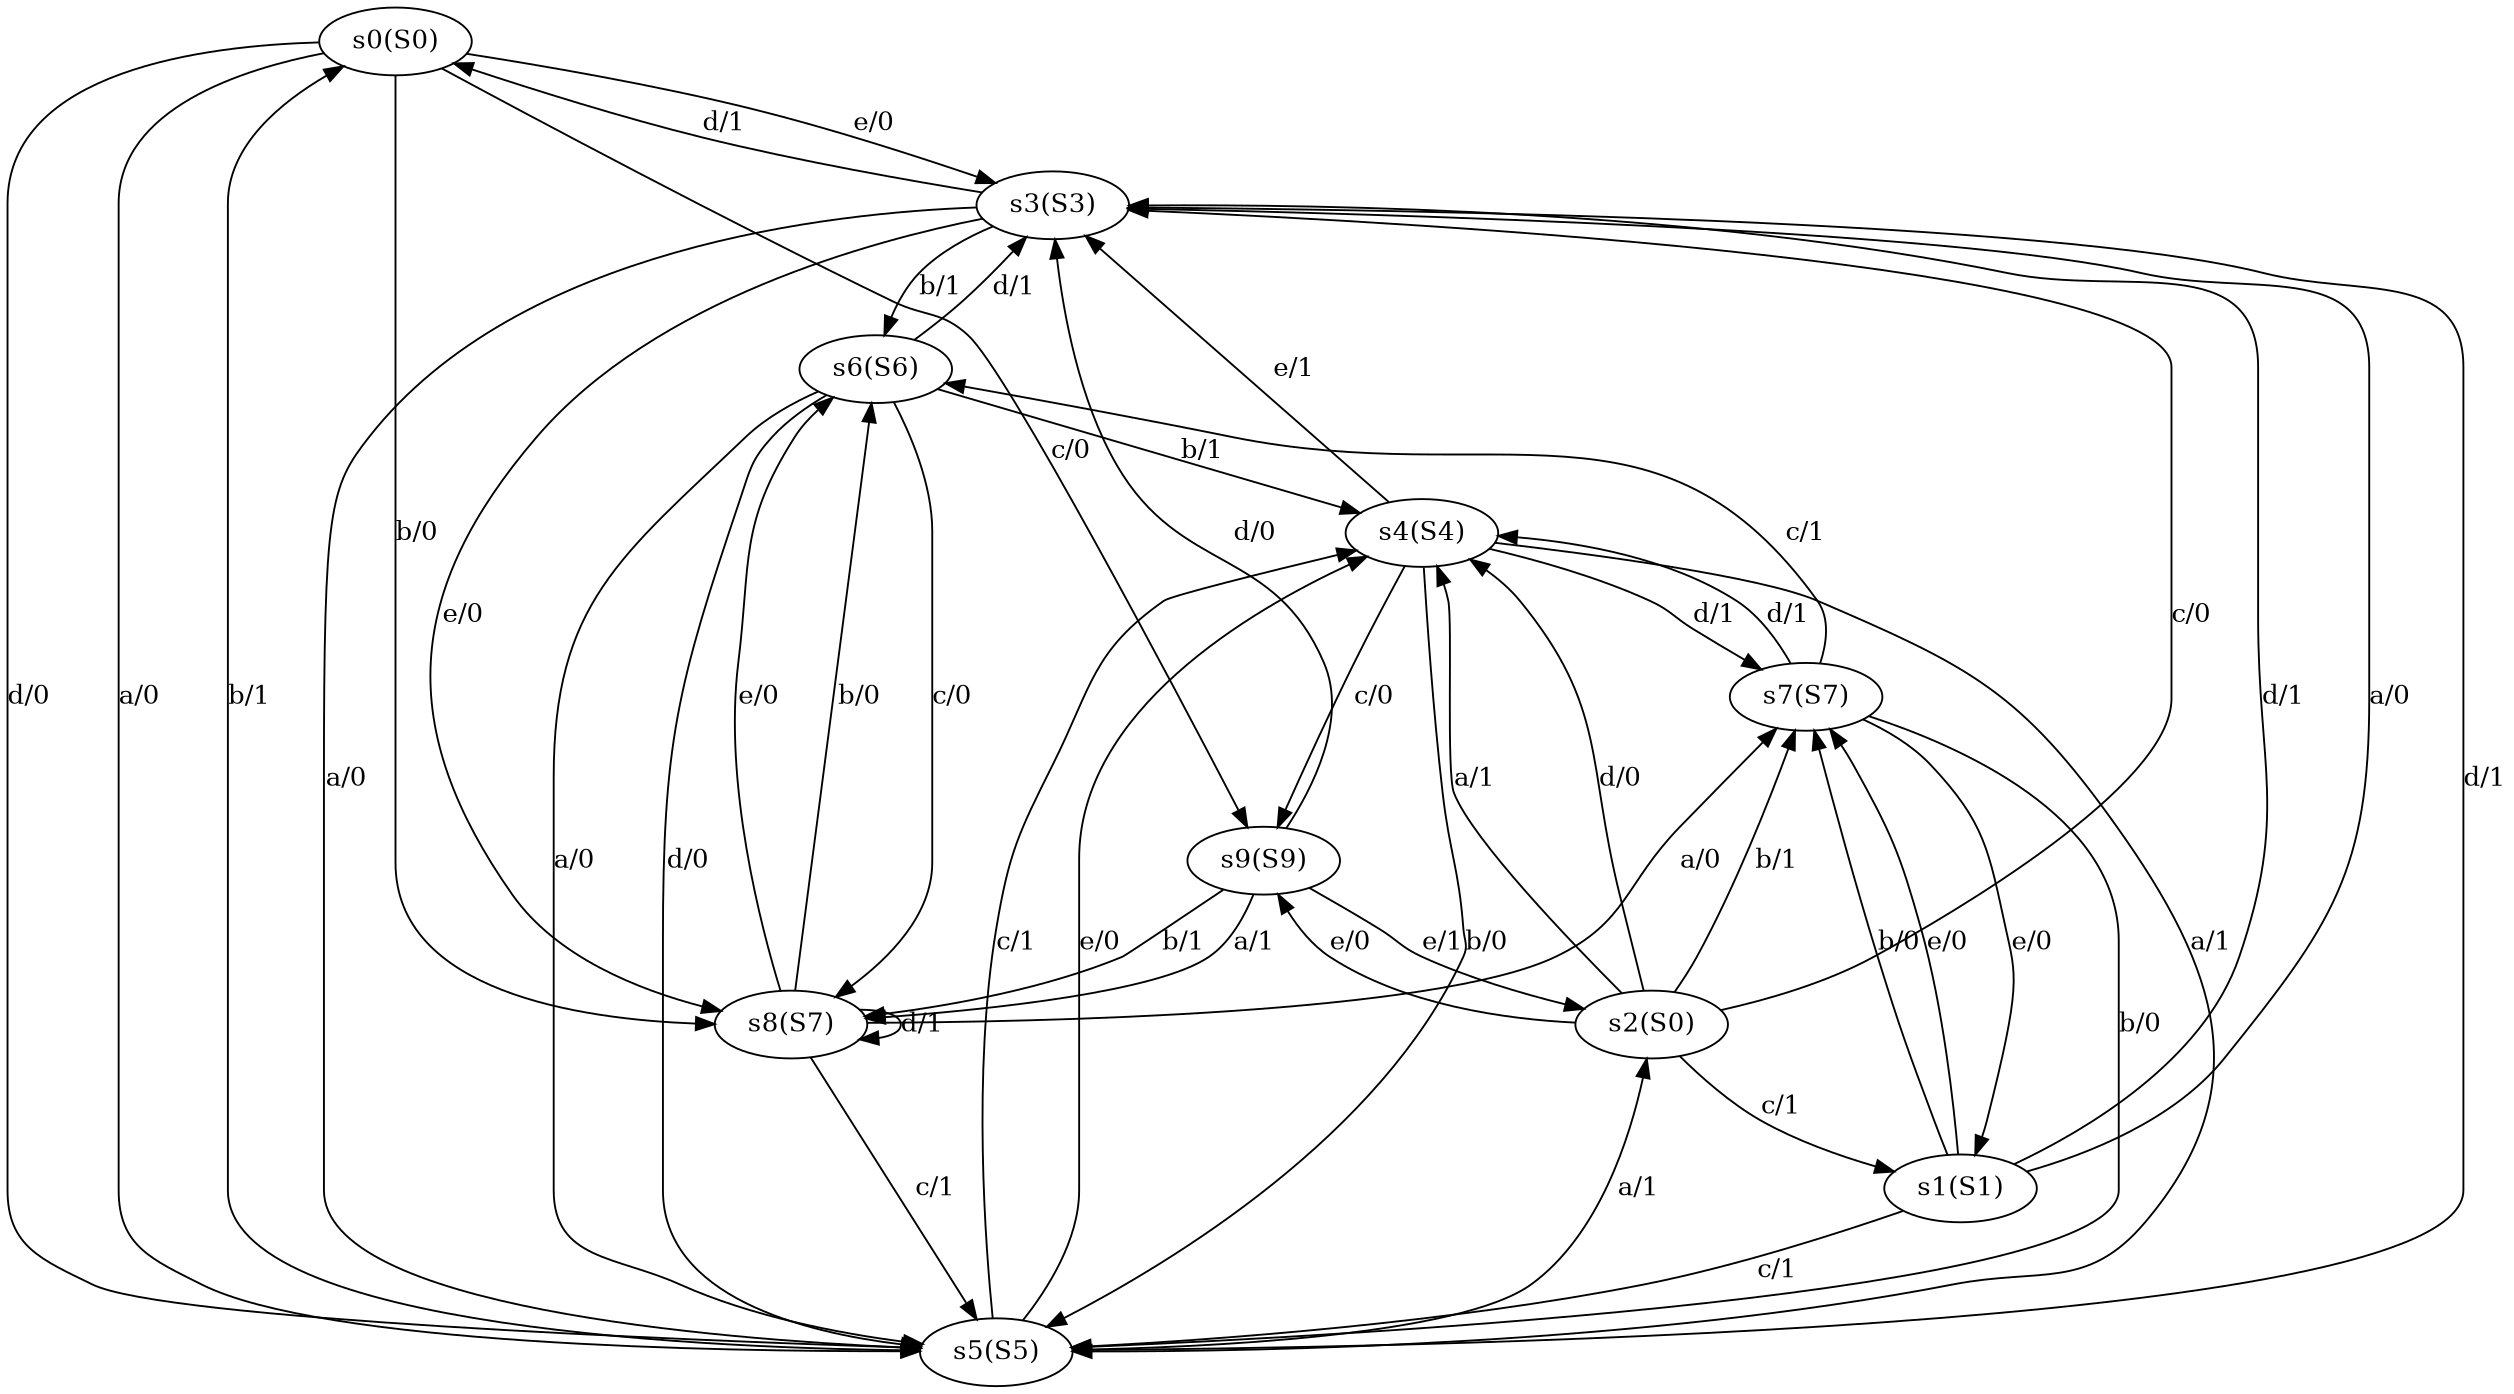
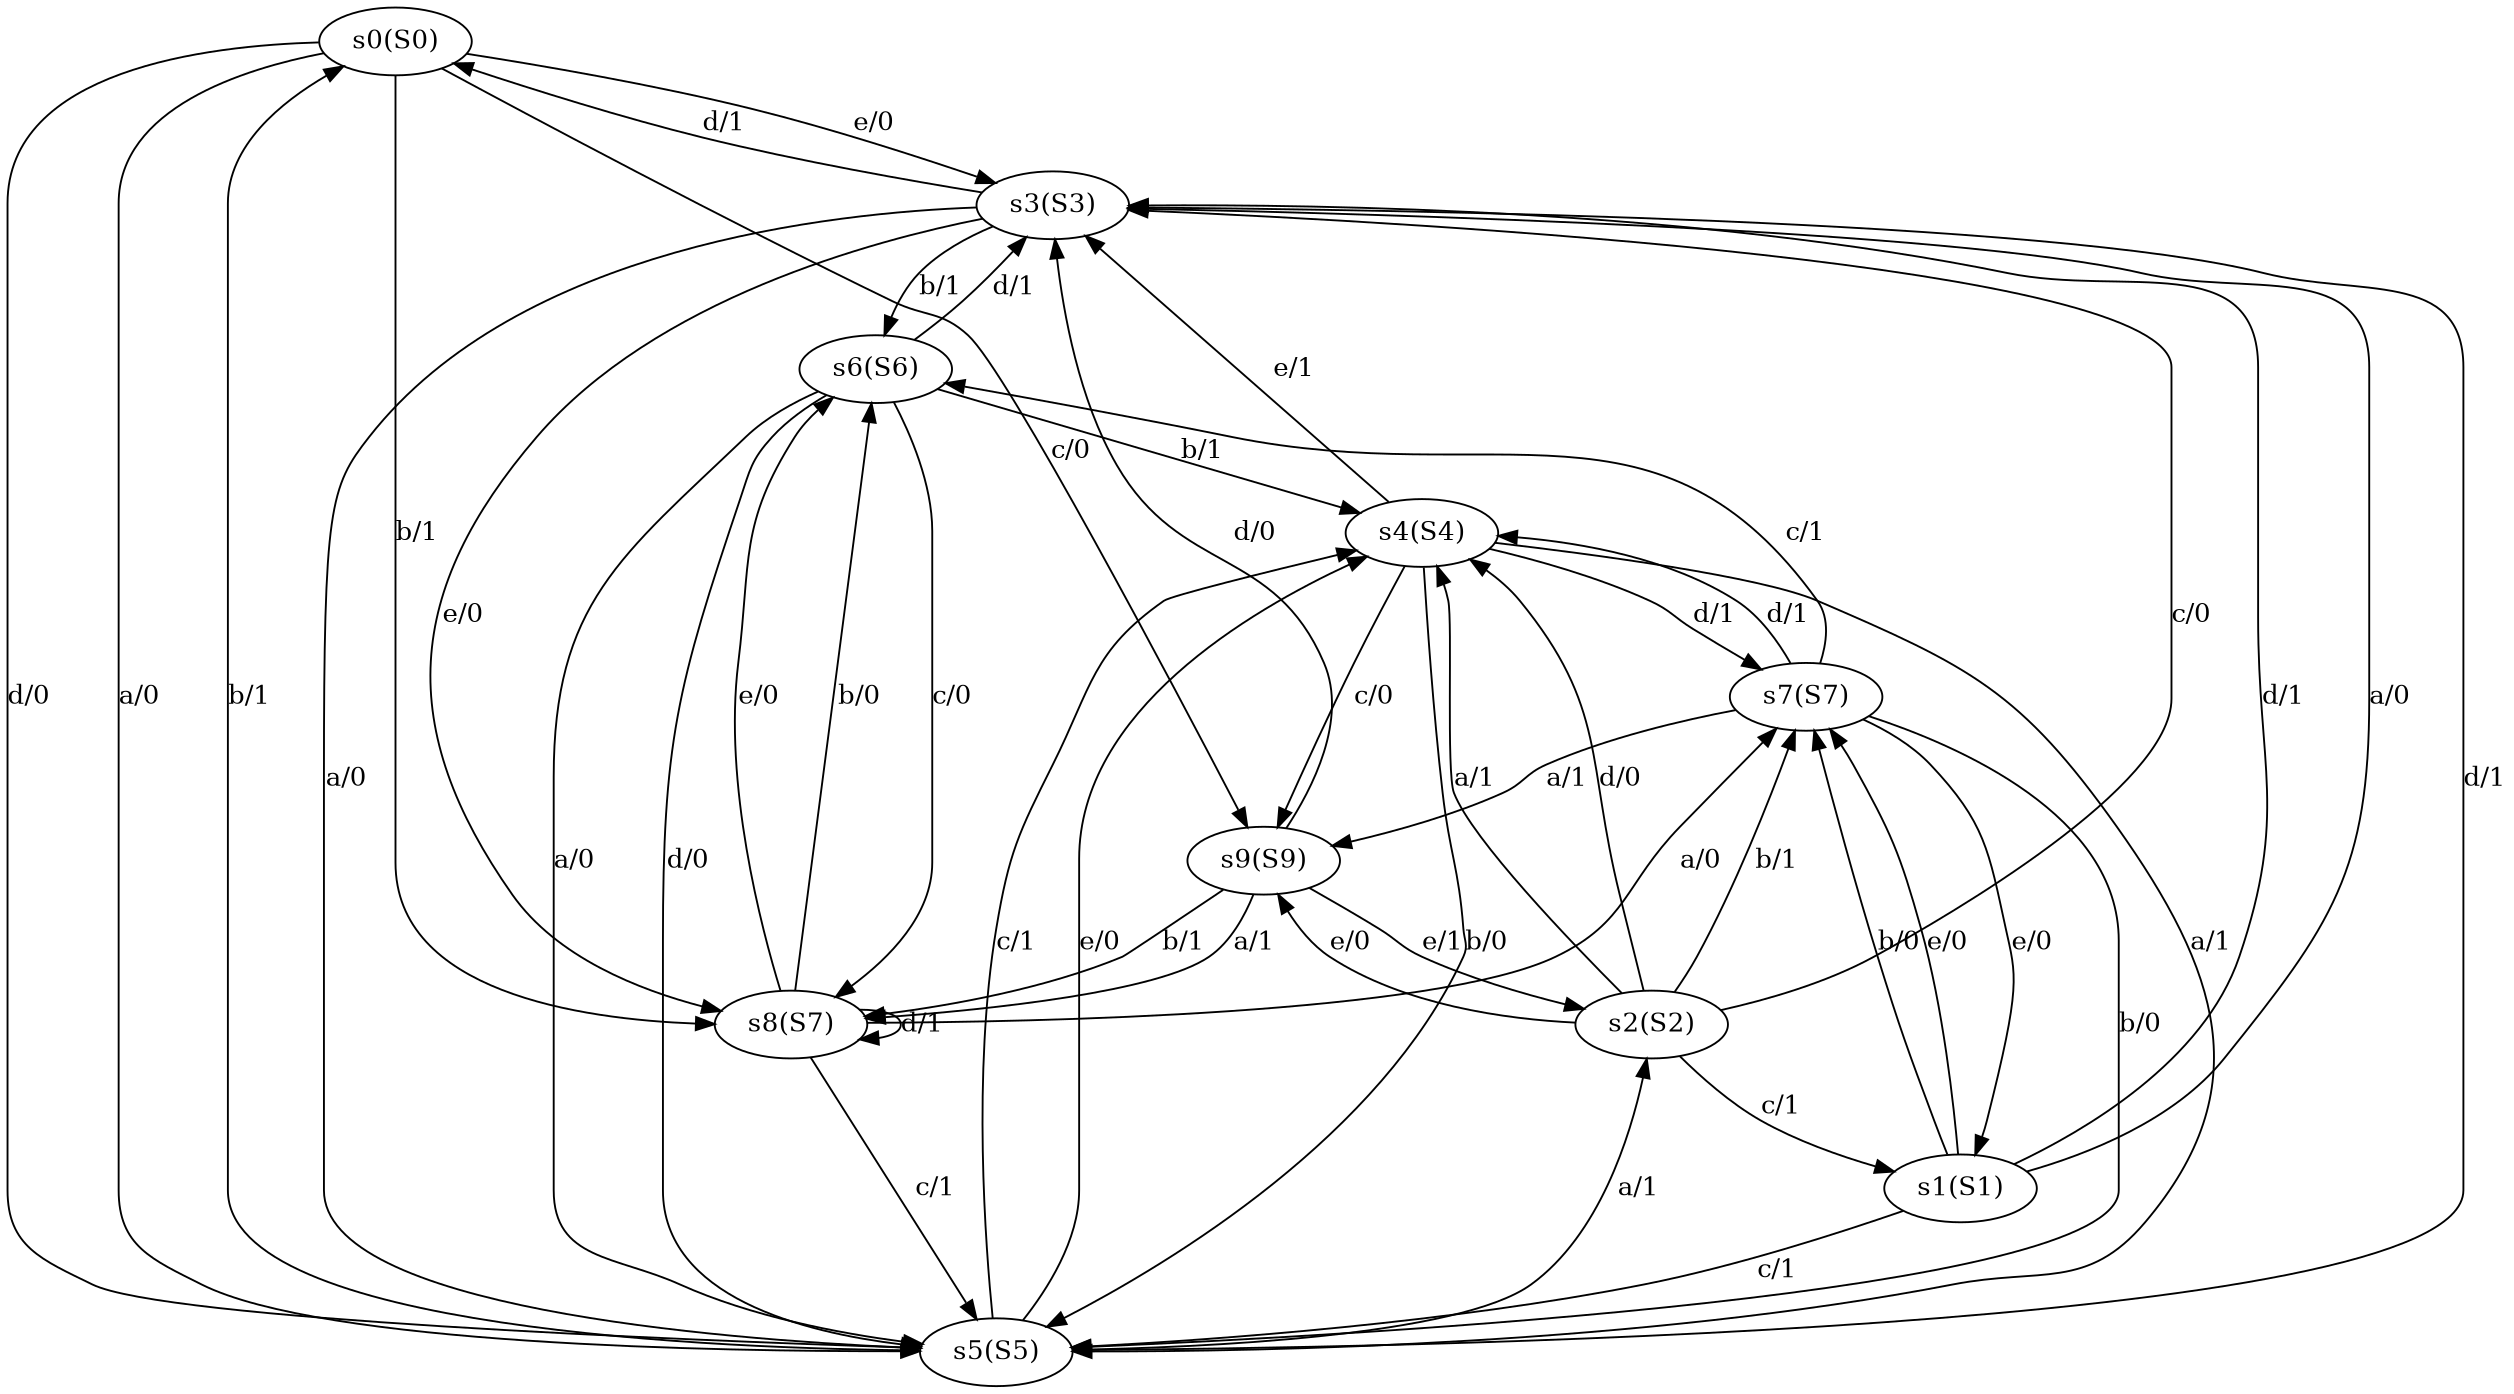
edge "s0(S0)" -> "s8(S7)": label "b/0" -> "b/1"
edge "s7(S7)" -> "s9(S9)": added, label "a/1"
node "s2(S0)": label "s2(S0)" -> "s2(S2)"
